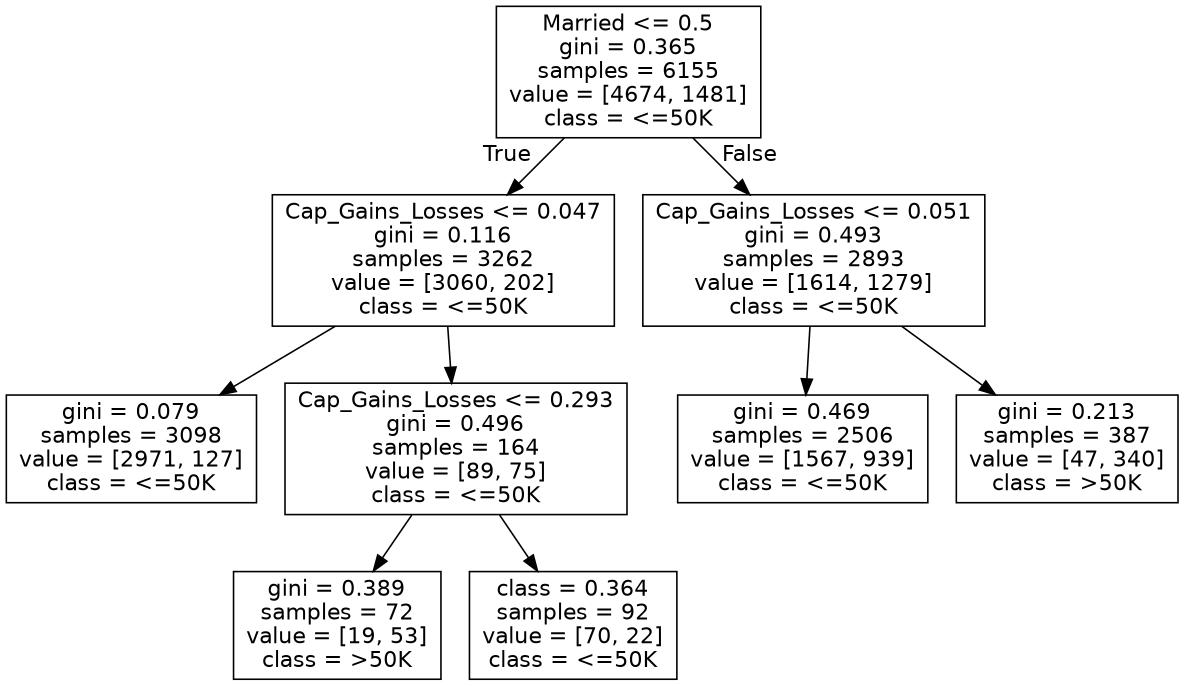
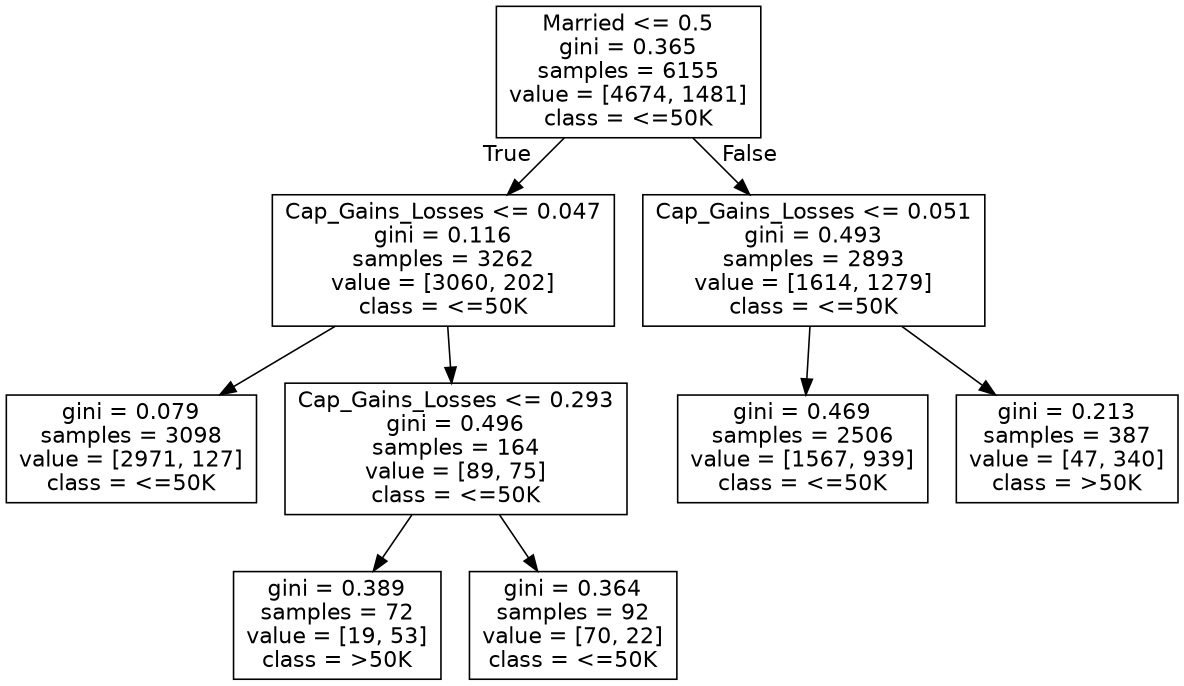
node "class = 0.364 samples = 92 value = [70, 22] class = <=50K": label "class = 0.364 samples = 92 value = [70, 22] class = <=50K" -> "gini = 0.364 samples = 92 value = [70, 22] class = <=50K"
